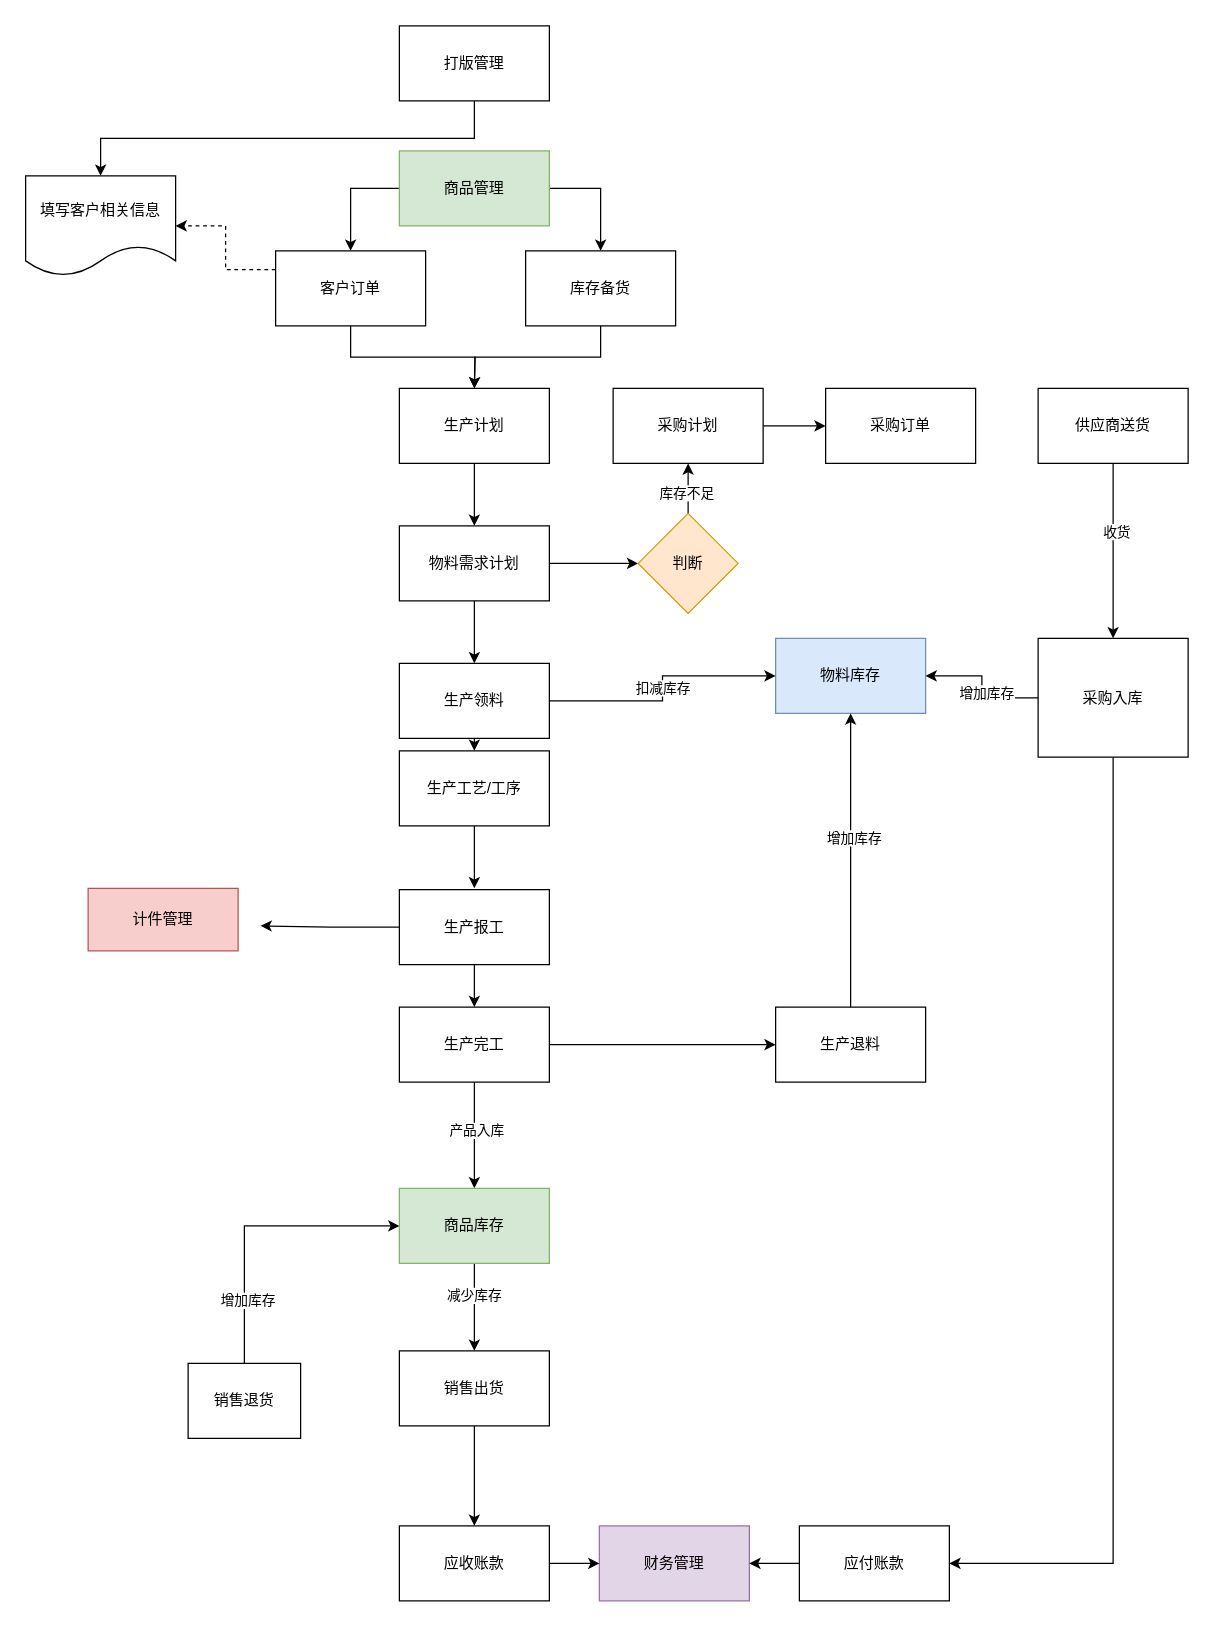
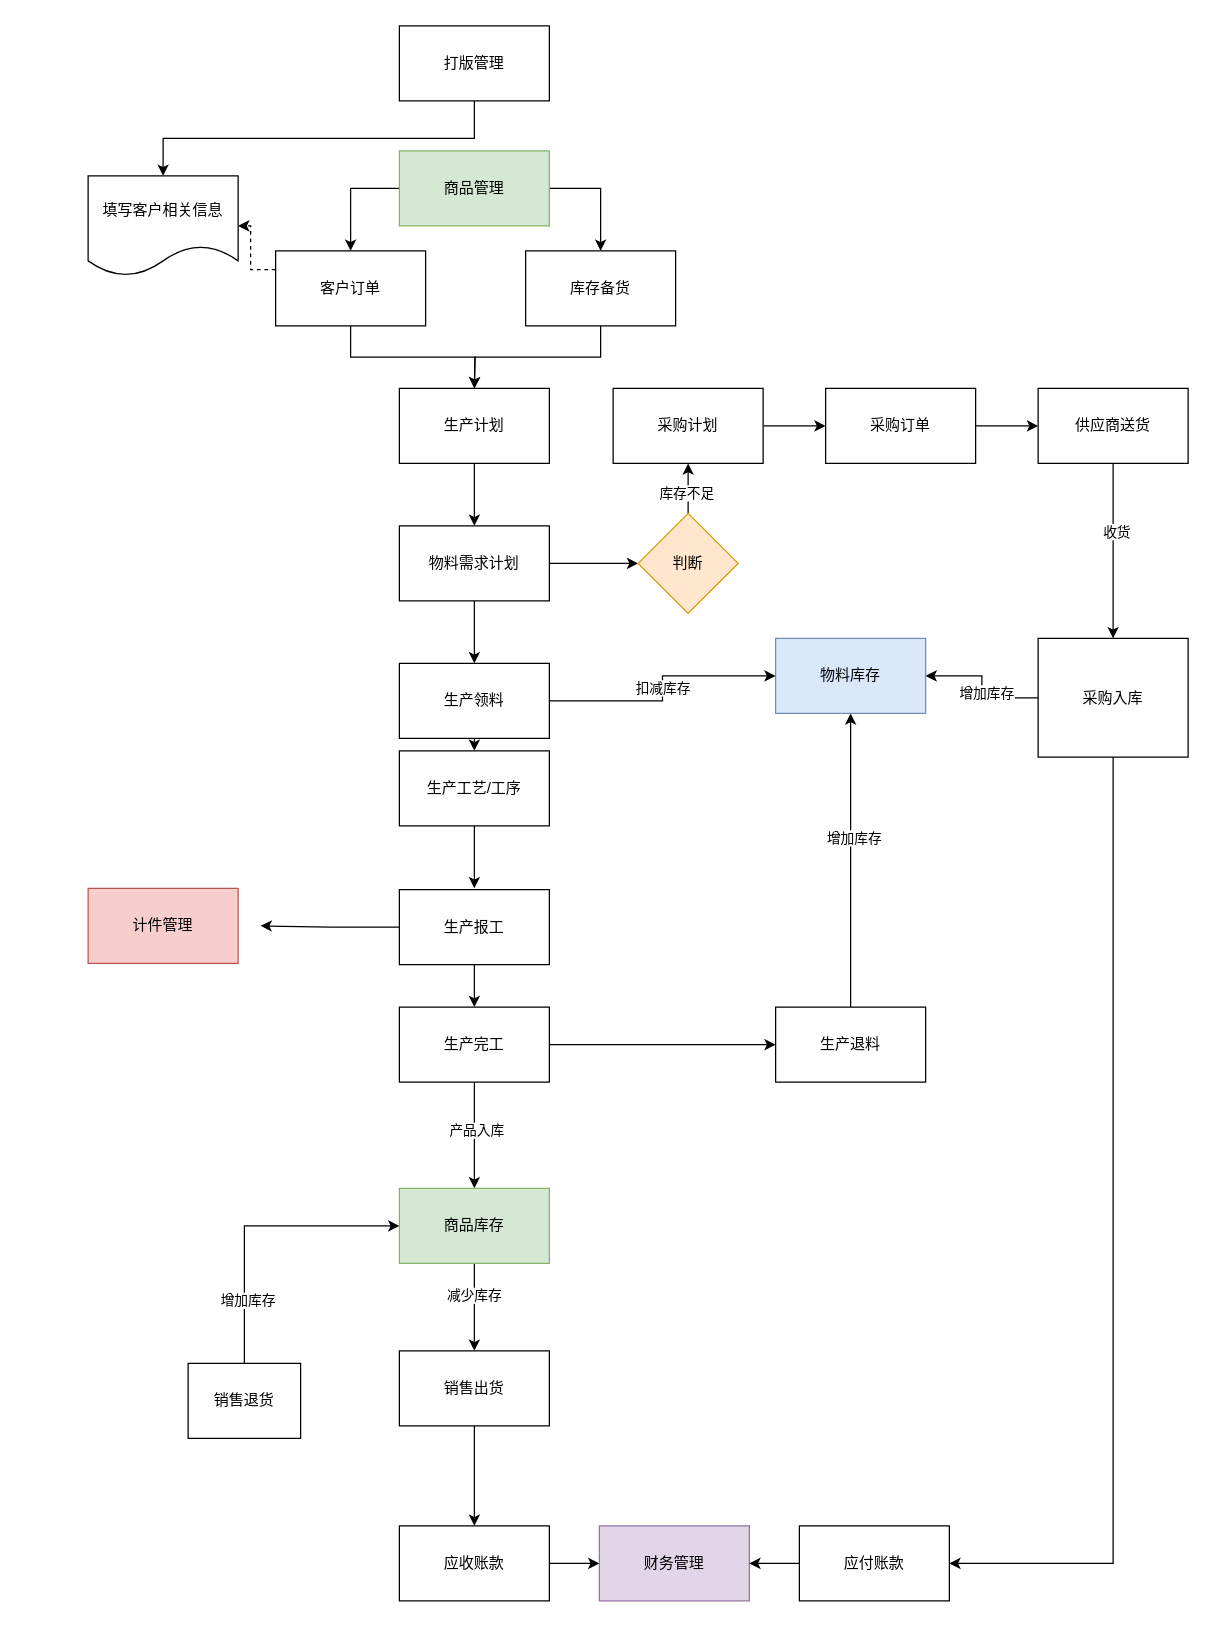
node "填写客户相关信息": moved (101, 226) -> (163, 226)
edge "采购订单" -> "供应商送货": added
node "计件管理": size 150x63 -> 150x75
